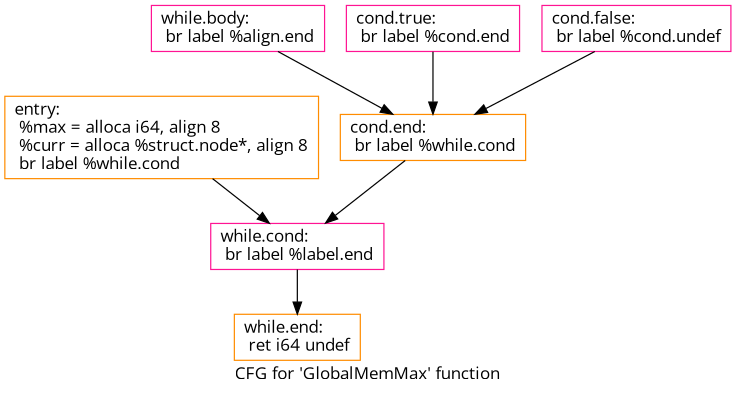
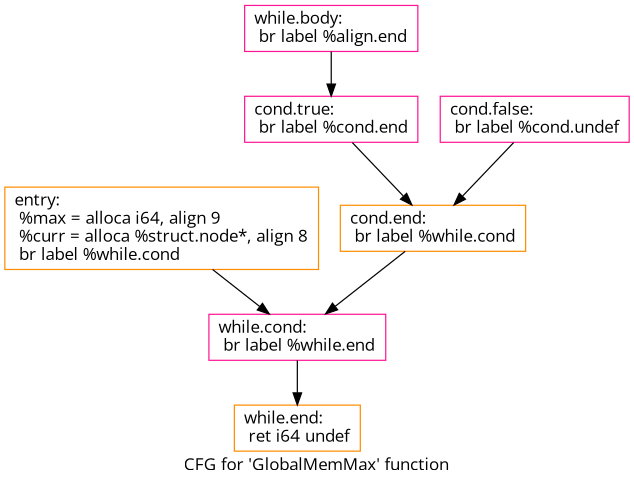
edge "while.body:" -> "cond.end:": now "while.body:" -> "cond.true:"
node "entry:": text "%max = alloca i64, align 8" -> "%max = alloca i64, align 9"
node "while.cond:": text "br label %label.end" -> "br label %while.end"
